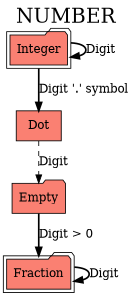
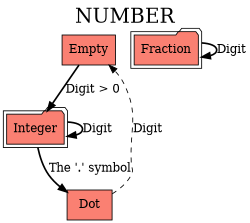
edge "Integer" -> "Dot": label "Digit '.' symbol" -> "The '.' symbol"
node "Empty": shape folder -> box
edge "Empty" -> "Fraction": now "Empty" -> "Integer"
